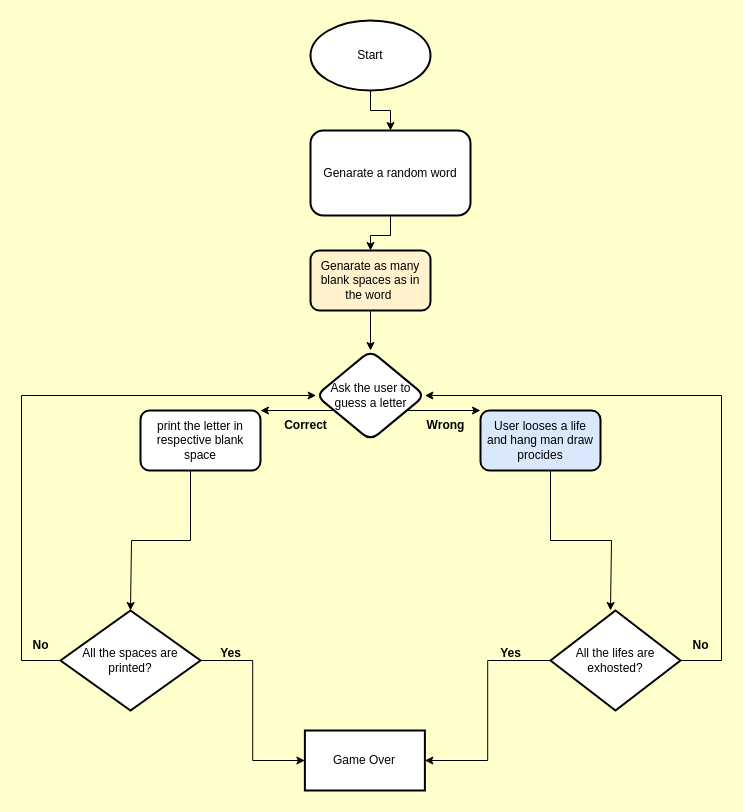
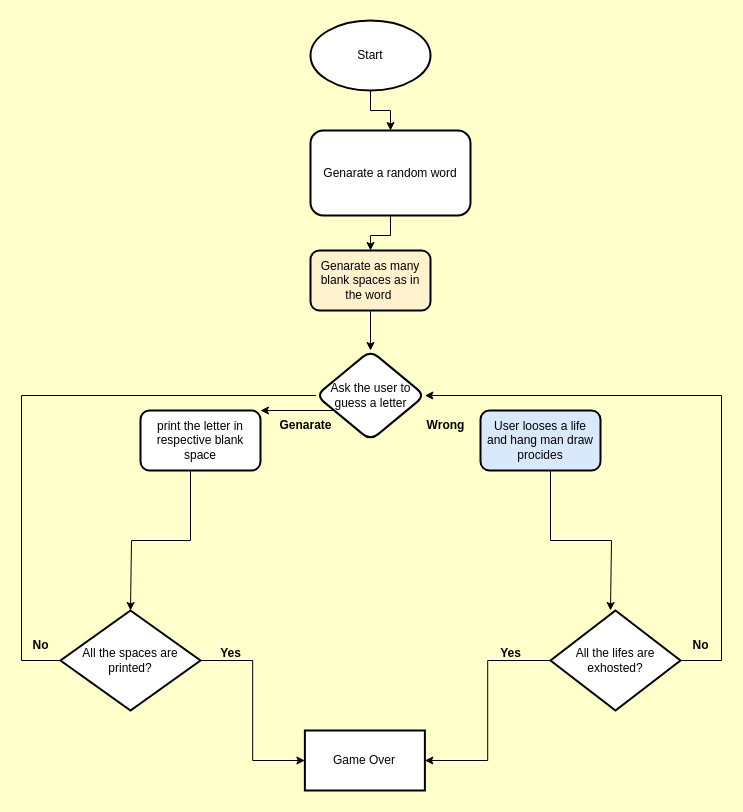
edge "All the spaces are printed?" -> "Ask the user to guess a letter": arrowhead classic -> none
edge "Ask the user to guess a letter" -> "User looses a life and hang man draw procides": removed
node "Correct": label "Correct" -> "Genarate"
